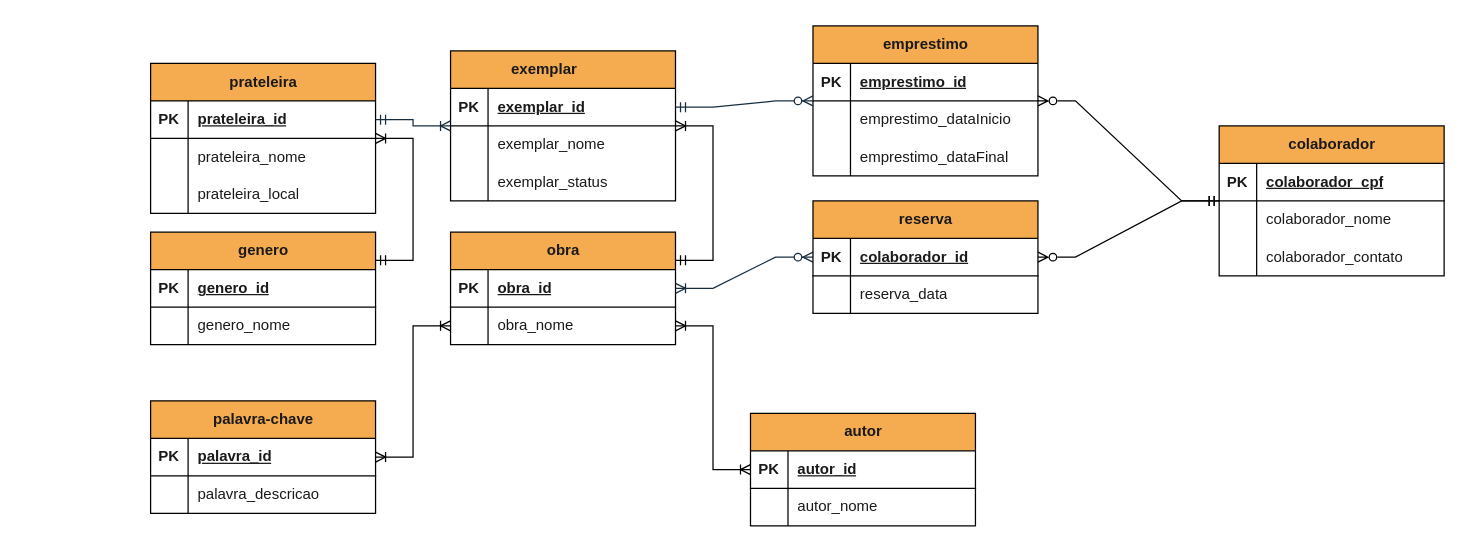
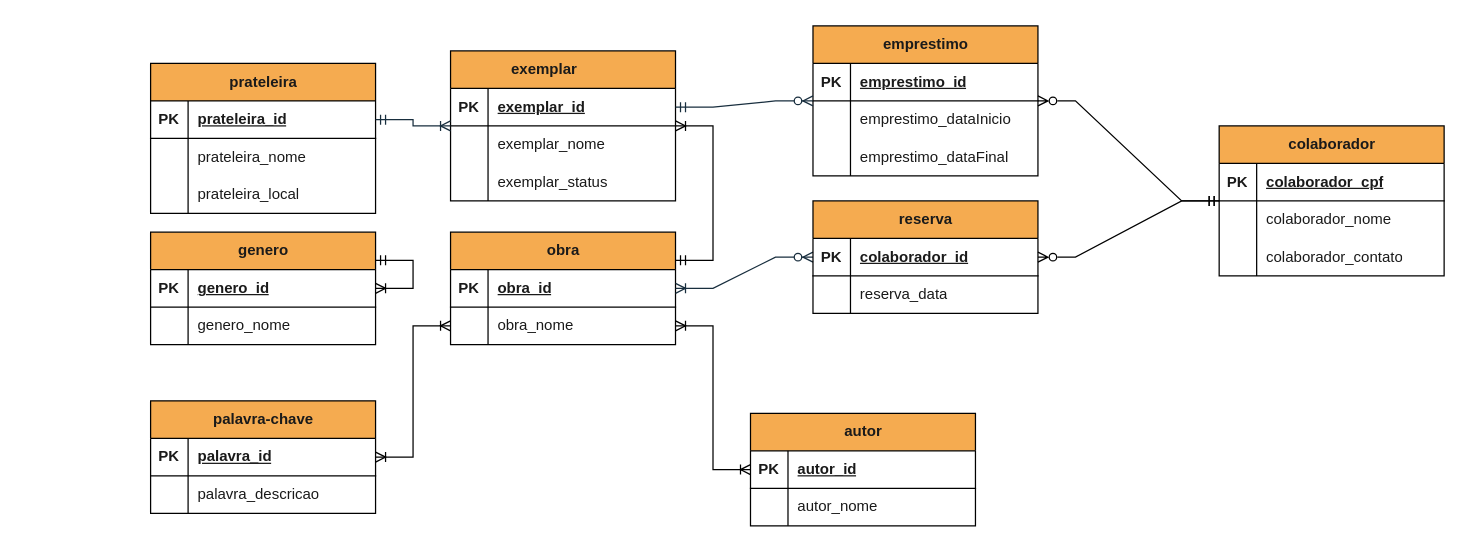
edge "prateleira" -- "genero": now "genero_id" -- "genero"
